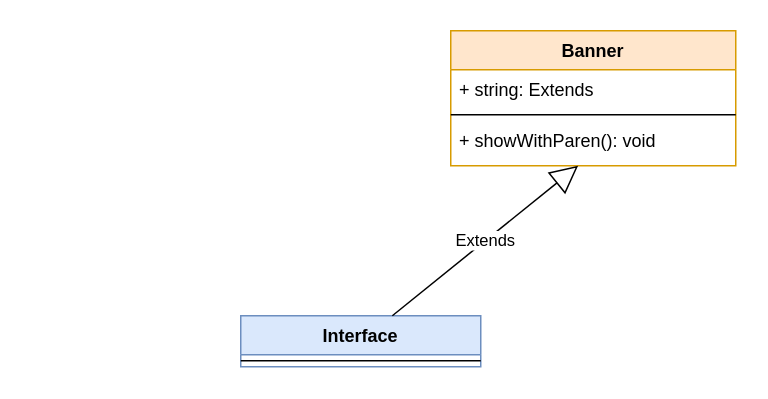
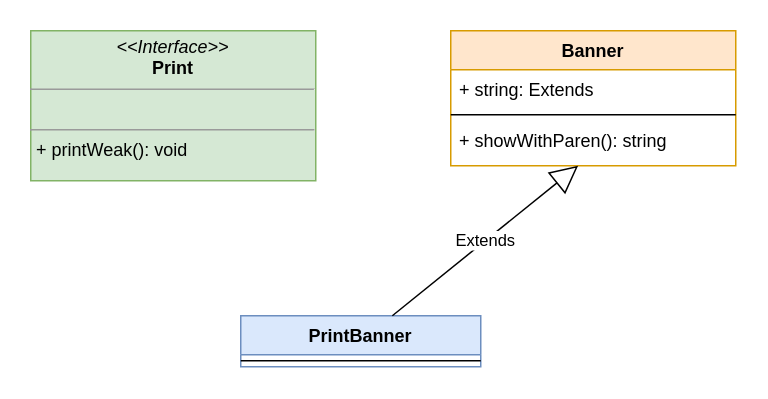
node "<<Interface>> Print + printWeak(): void": added
node "+ showWithParen(): void": label "+ showWithParen(): void" -> "+ showWithParen(): string"
node "Interface": label "Interface" -> "PrintBanner"
